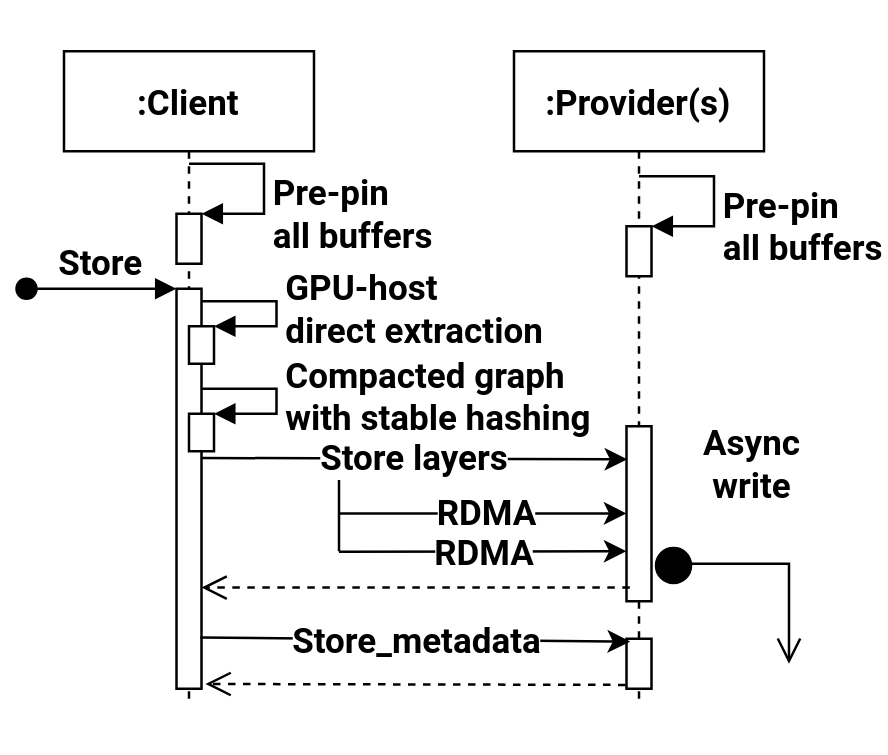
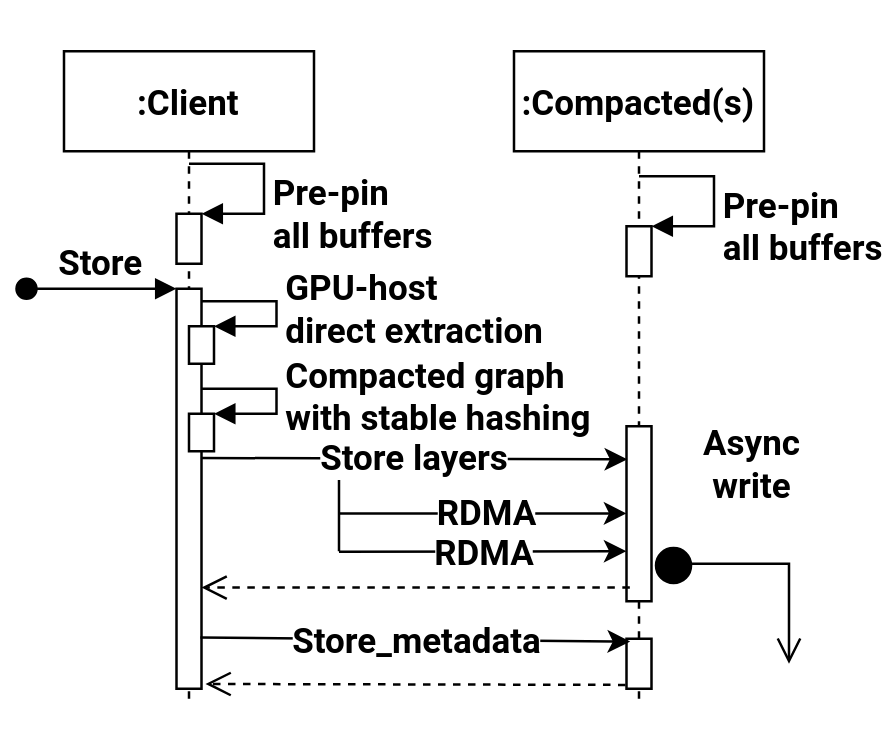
node ":Provider(s)": label ":Provider(s)" -> ":Compacted(s)"
